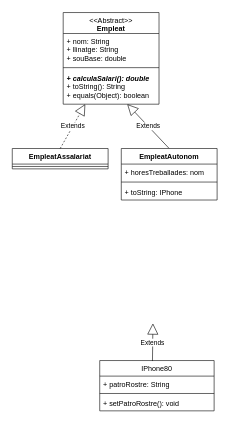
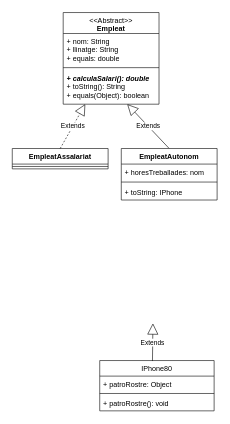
node "+ nom: String + llinatge: String + souBase: double": label "+ nom: String + llinatge: String + souBase: double" -> "+ nom: String + llinatge: String + equals: double"
node "+ patroRostre: String": label "+ patroRostre: String" -> "+ patroRostre: Object"
node "+ setPatroRostre(): void": label "+ setPatroRostre(): void" -> "+ patroRostre(): void"
